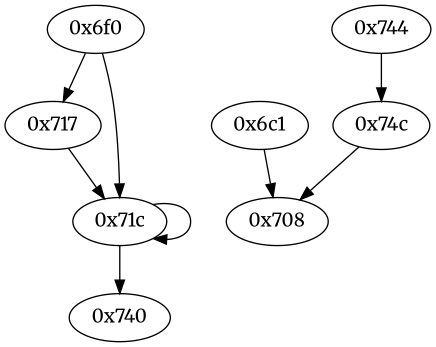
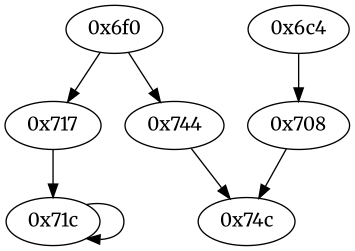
edge "0x6f0" -> "0x71c": now "0x6f0" -> "0x744"
node "0x6c1": label "0x6c1" -> "0x6c4"
edge "0x74c" -> "0x708": reversed
node "0x740": removed
